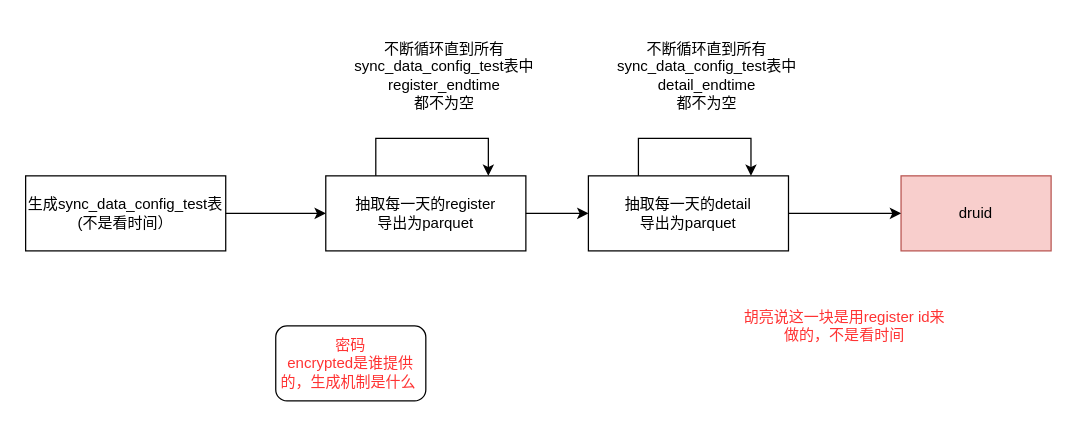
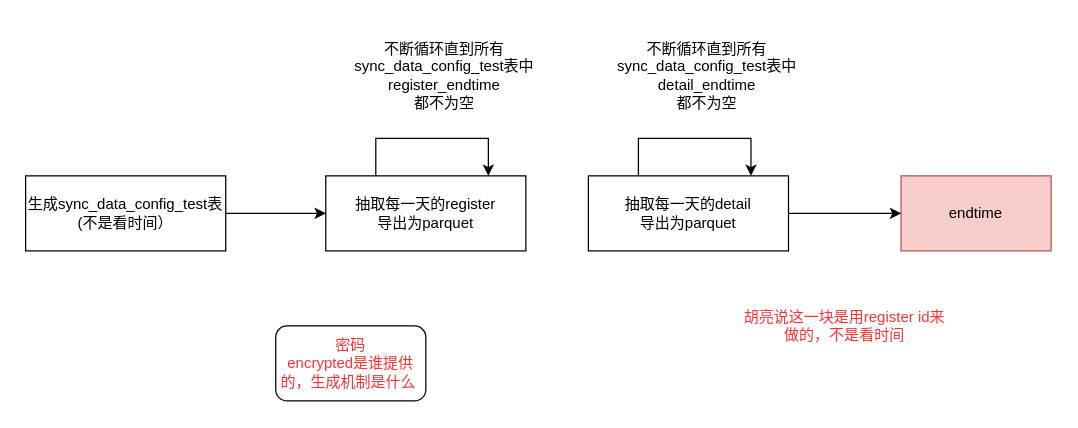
edge "抽取每一天的register 导出为parquet" -> "抽取每一天的detail 导出为parquet": removed
node "druid": label "druid" -> "endtime"
